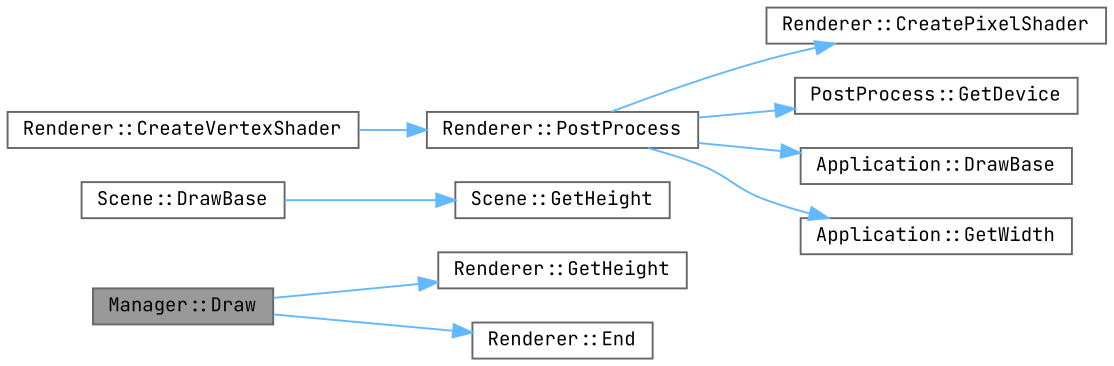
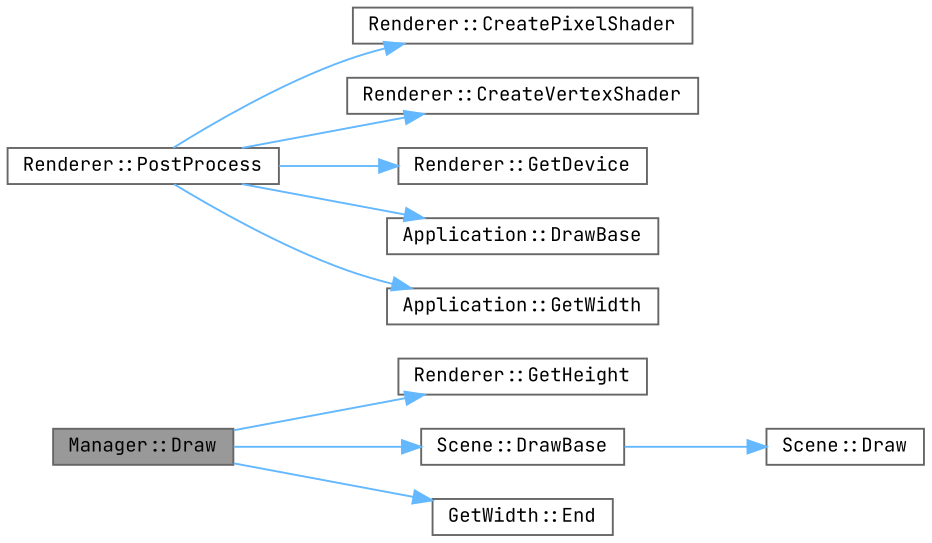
node "PostProcess::GetDevice": label "PostProcess::GetDevice" -> "Renderer::GetDevice"
edge "Renderer::CreateVertexShader" -> "Renderer::PostProcess": reversed
node "Scene::GetHeight": label "Scene::GetHeight" -> "Scene::Draw"
node "Renderer::End": label "Renderer::End" -> "GetWidth::End"
edge "Manager::Draw" -> "Scene::DrawBase": added
